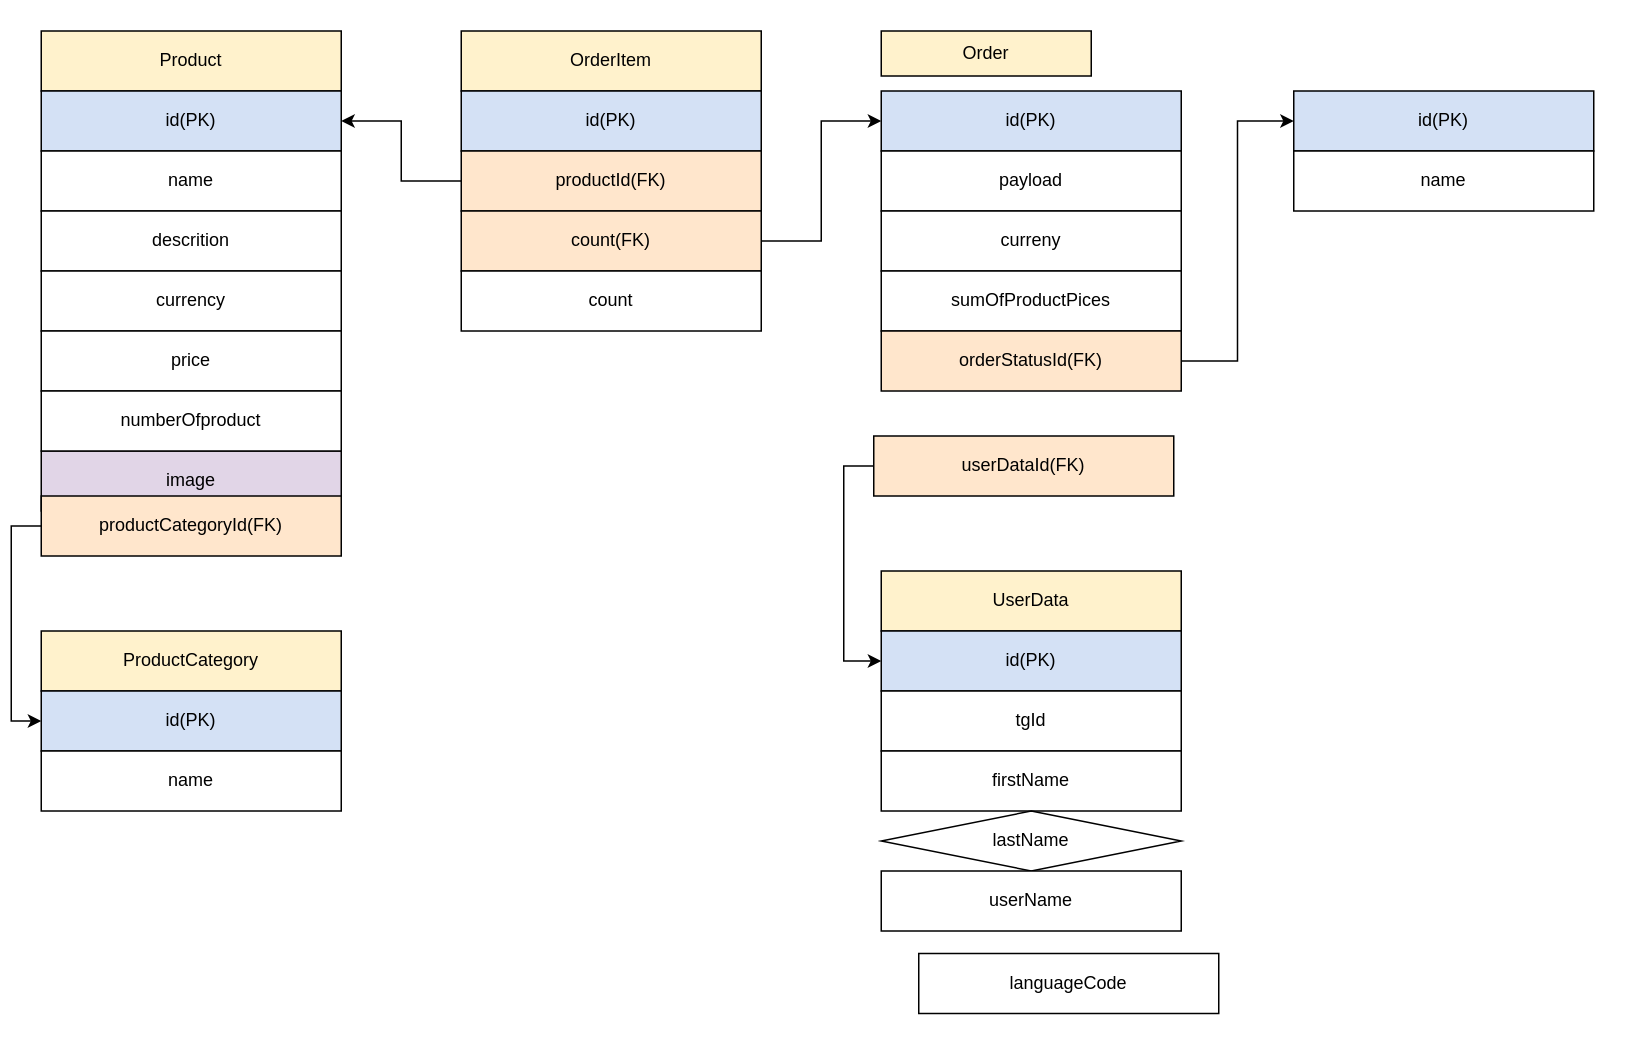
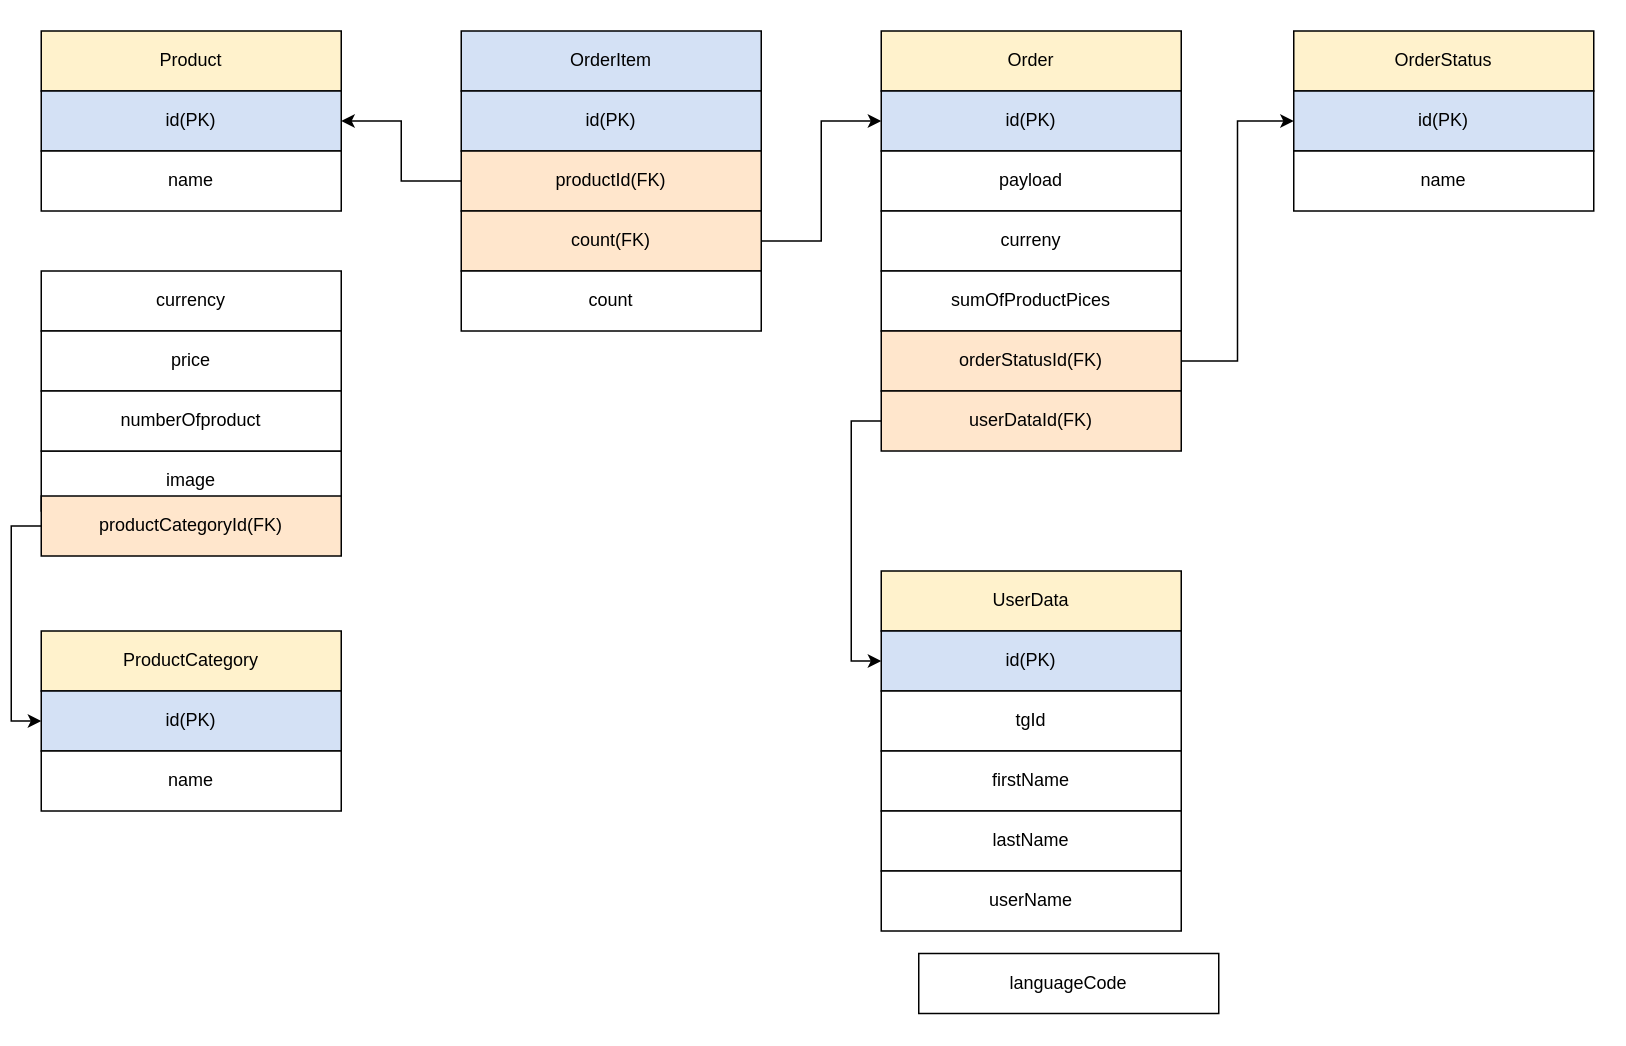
node "Order": size 210x45 -> 300x60
node "OrderItem": fillcolor #fff2cc -> #d4e1f5
node "OrderStatus": added
node "descrition": removed
node "userDataId(FK)": moved (1024, 466) -> (1031, 421)
node "image": fillcolor #e1d5e7 -> #ffffff
node "lastName": shape diamond -> rectangle
